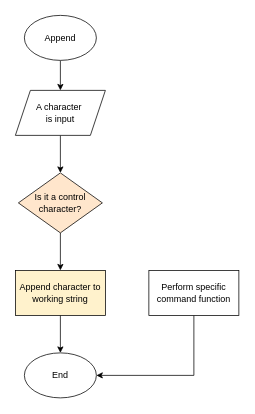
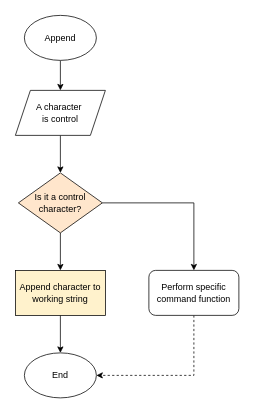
node "A character is input": label "A character is input" -> "A character is control"
edge "Is it a control character?" -> "Perform specific command function": added
node "Perform specific command function": shape rectangle -> rounded rectangle
edge "Perform specific command function" -> "End": style solid -> dashed
